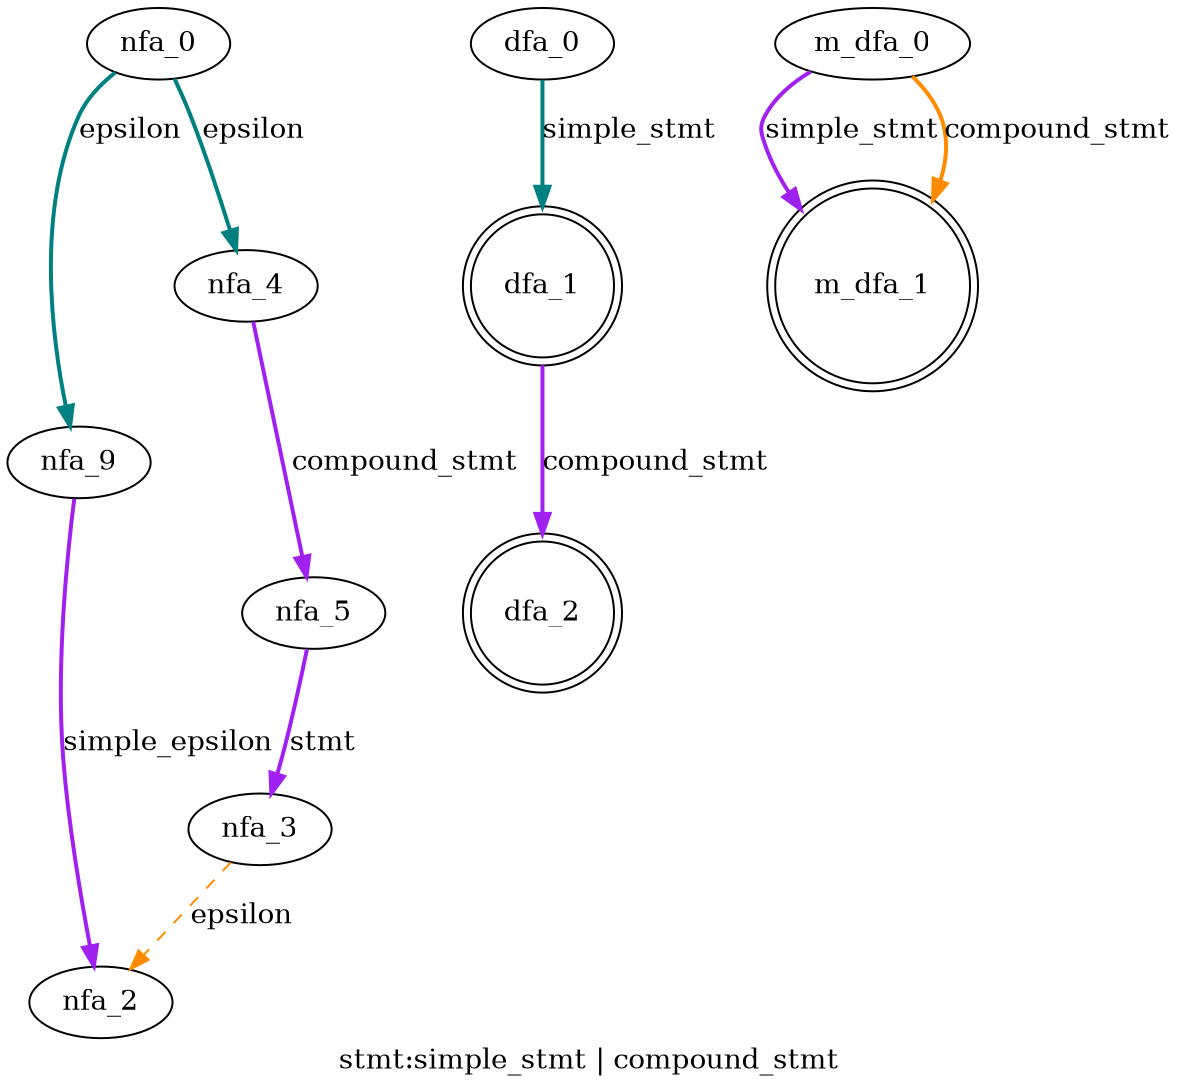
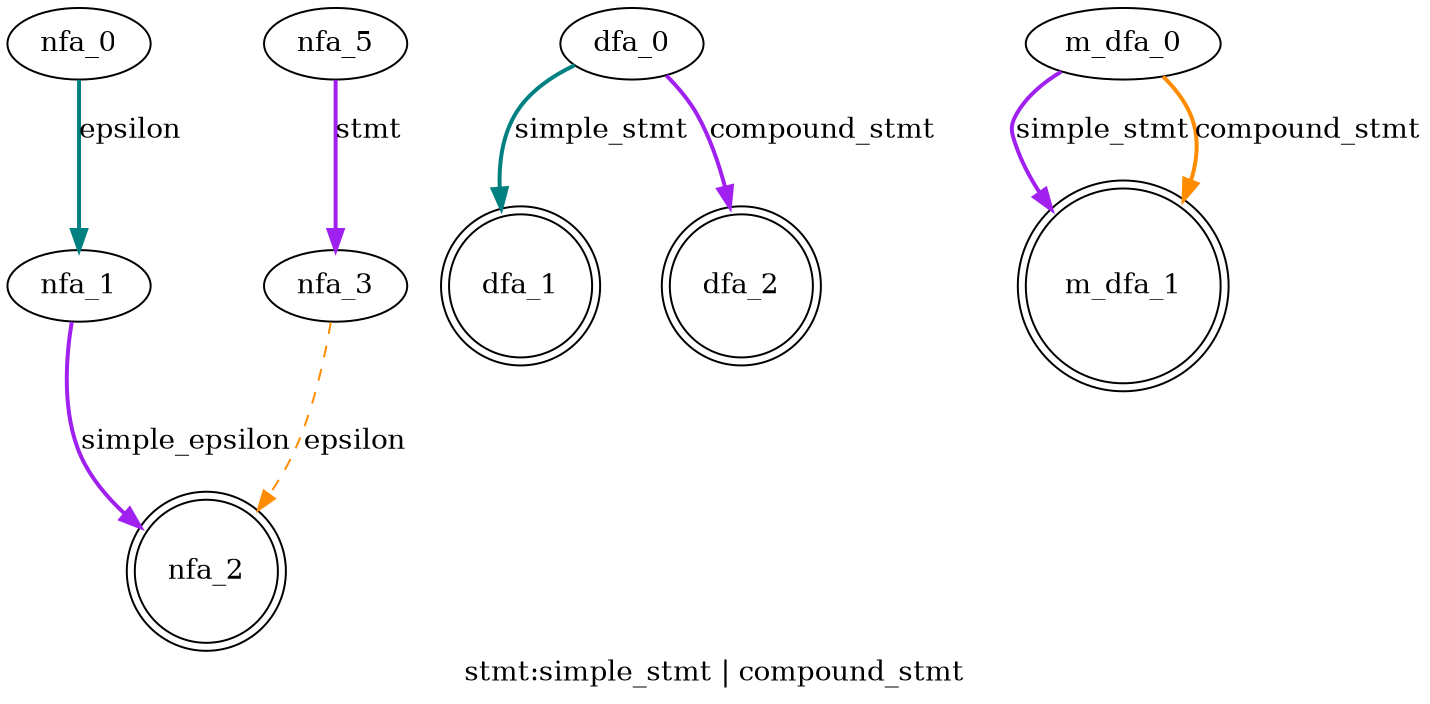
node "nfa_4": removed
edge "dfa_1" -> "dfa_2": now "dfa_0" -> "dfa_2"
node "nfa_9": label "nfa_9" -> "nfa_1"
node "nfa_2": shape ellipse -> doublecircle
